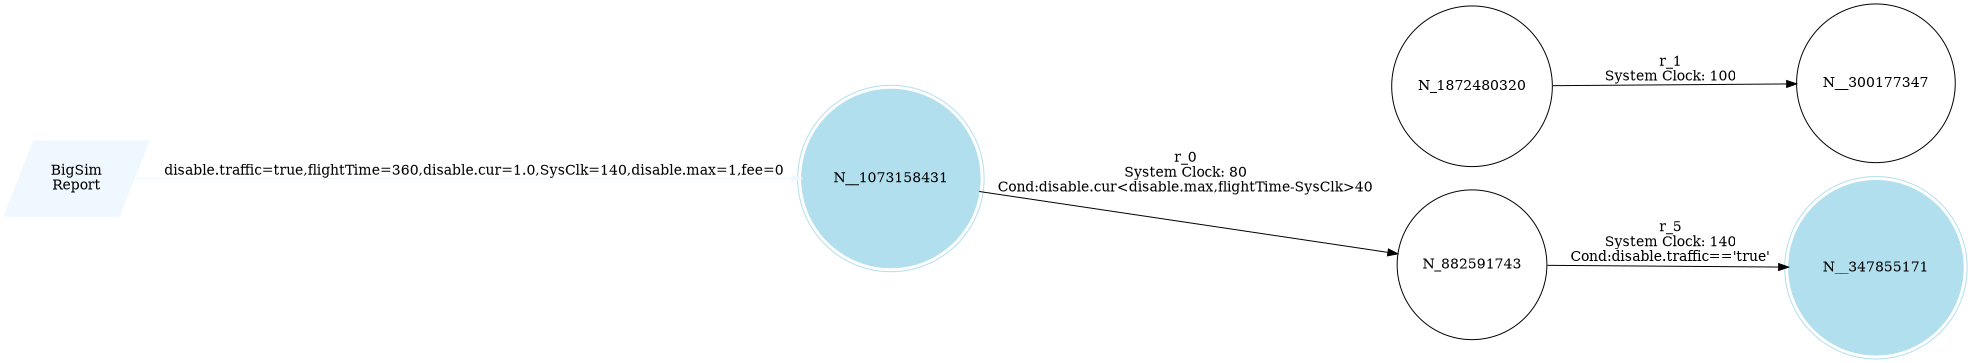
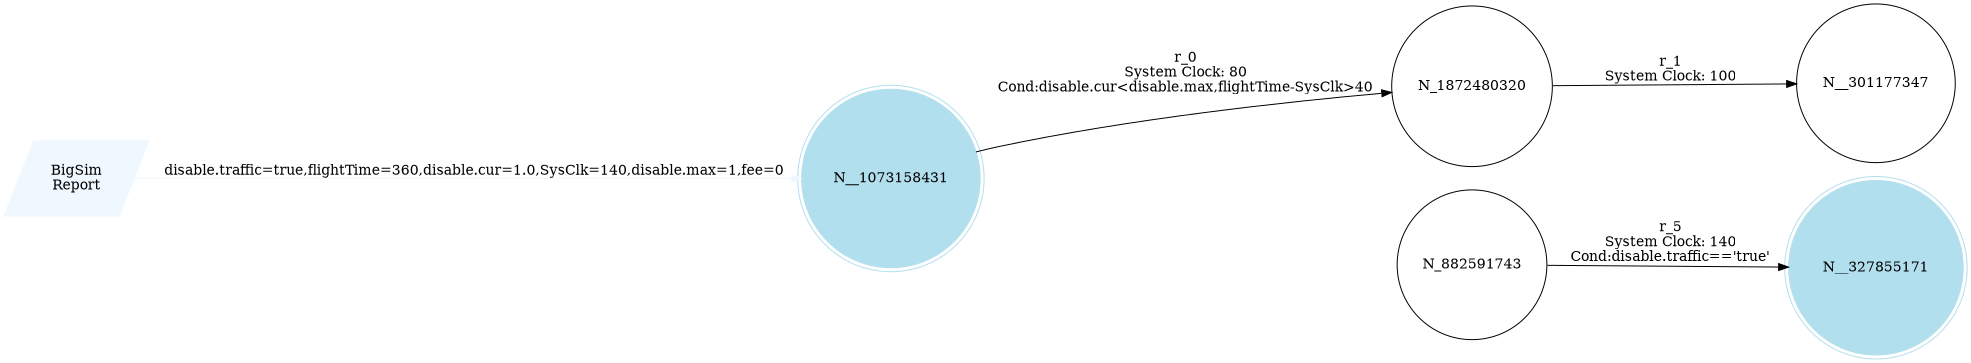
node "N__300177347": label "N__300177347" -> "N__301177347"
edge "N__1073158431" -> "N_882591743": now "N__1073158431" -> "N_1872480320"
node "N__347855171": label "N__347855171" -> "N__327855171"
